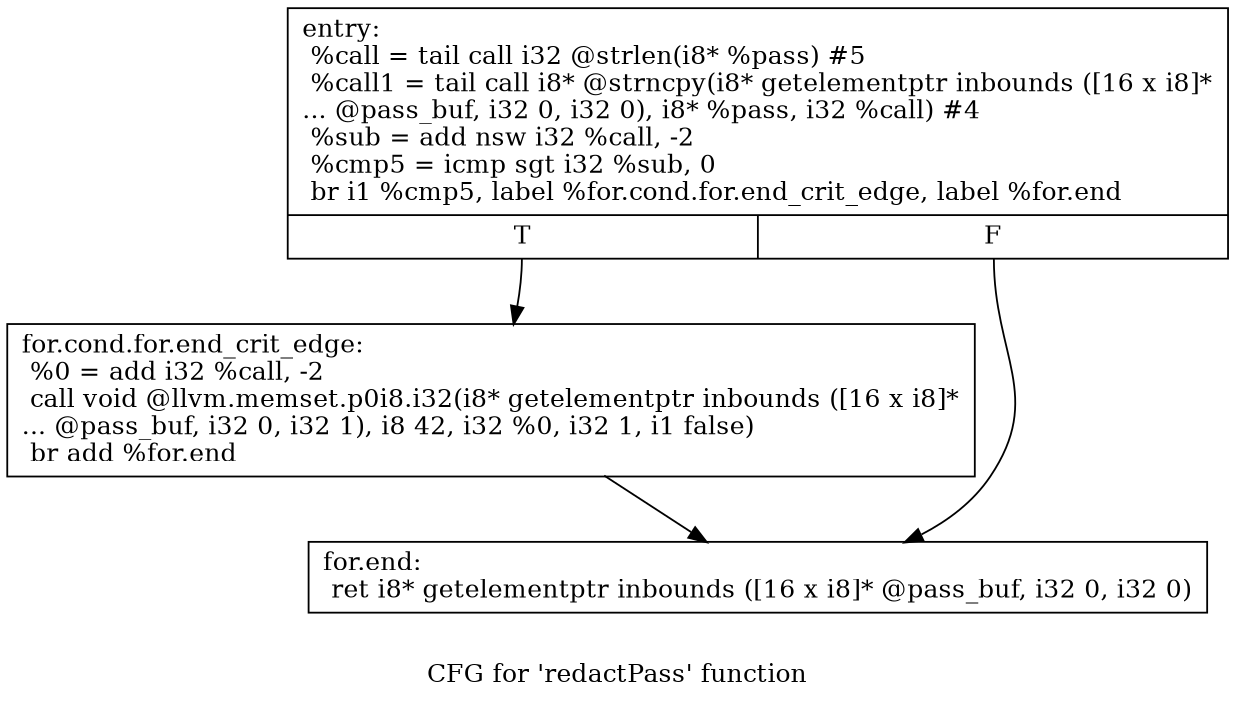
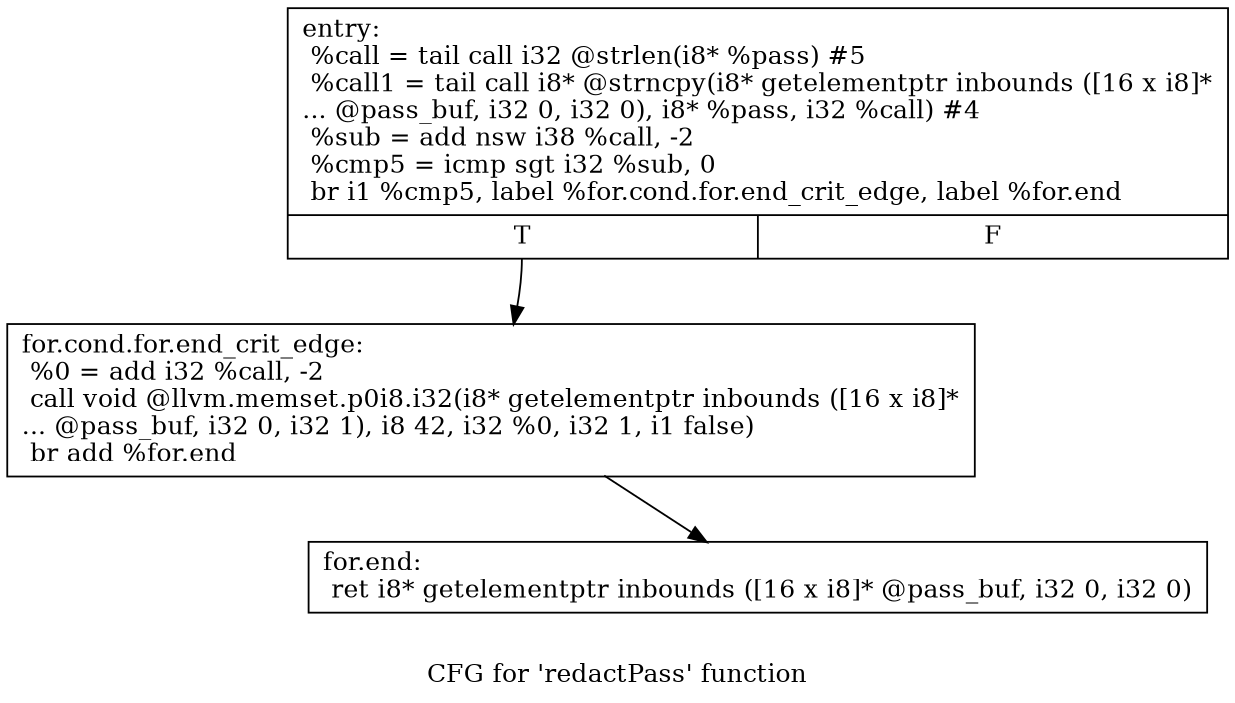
node "entry:": text "%sub = add nsw i32 %call, -2" -> "%sub = add nsw i38 %call, -2"
edge "entry:" -> "for.end:": removed
